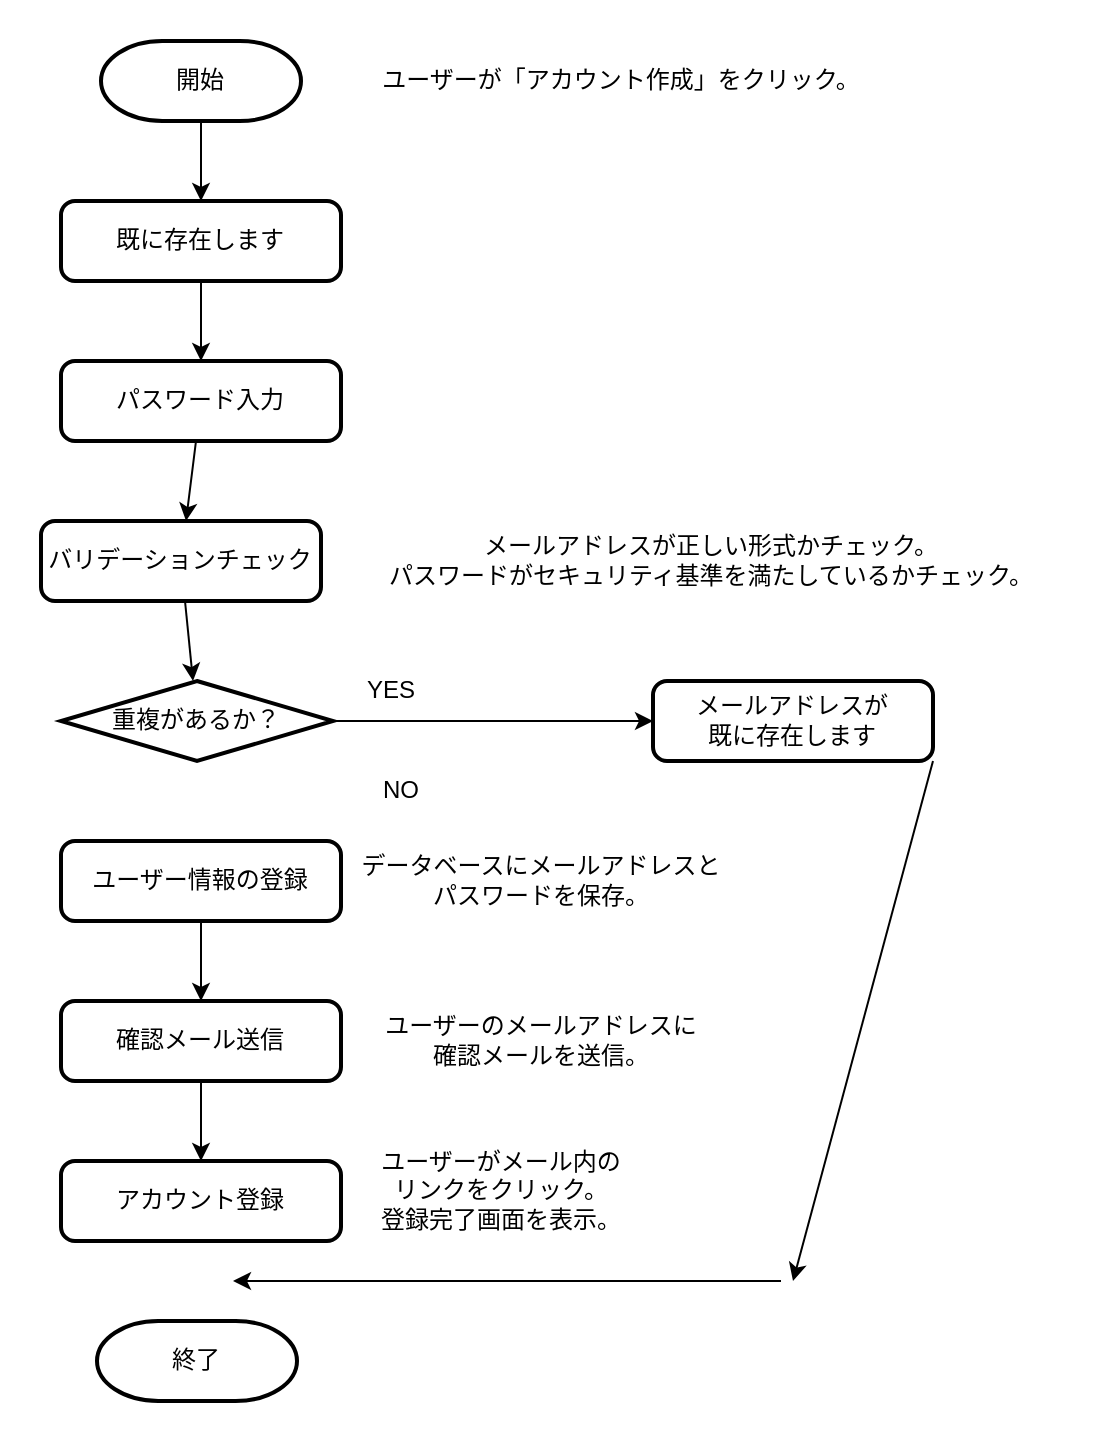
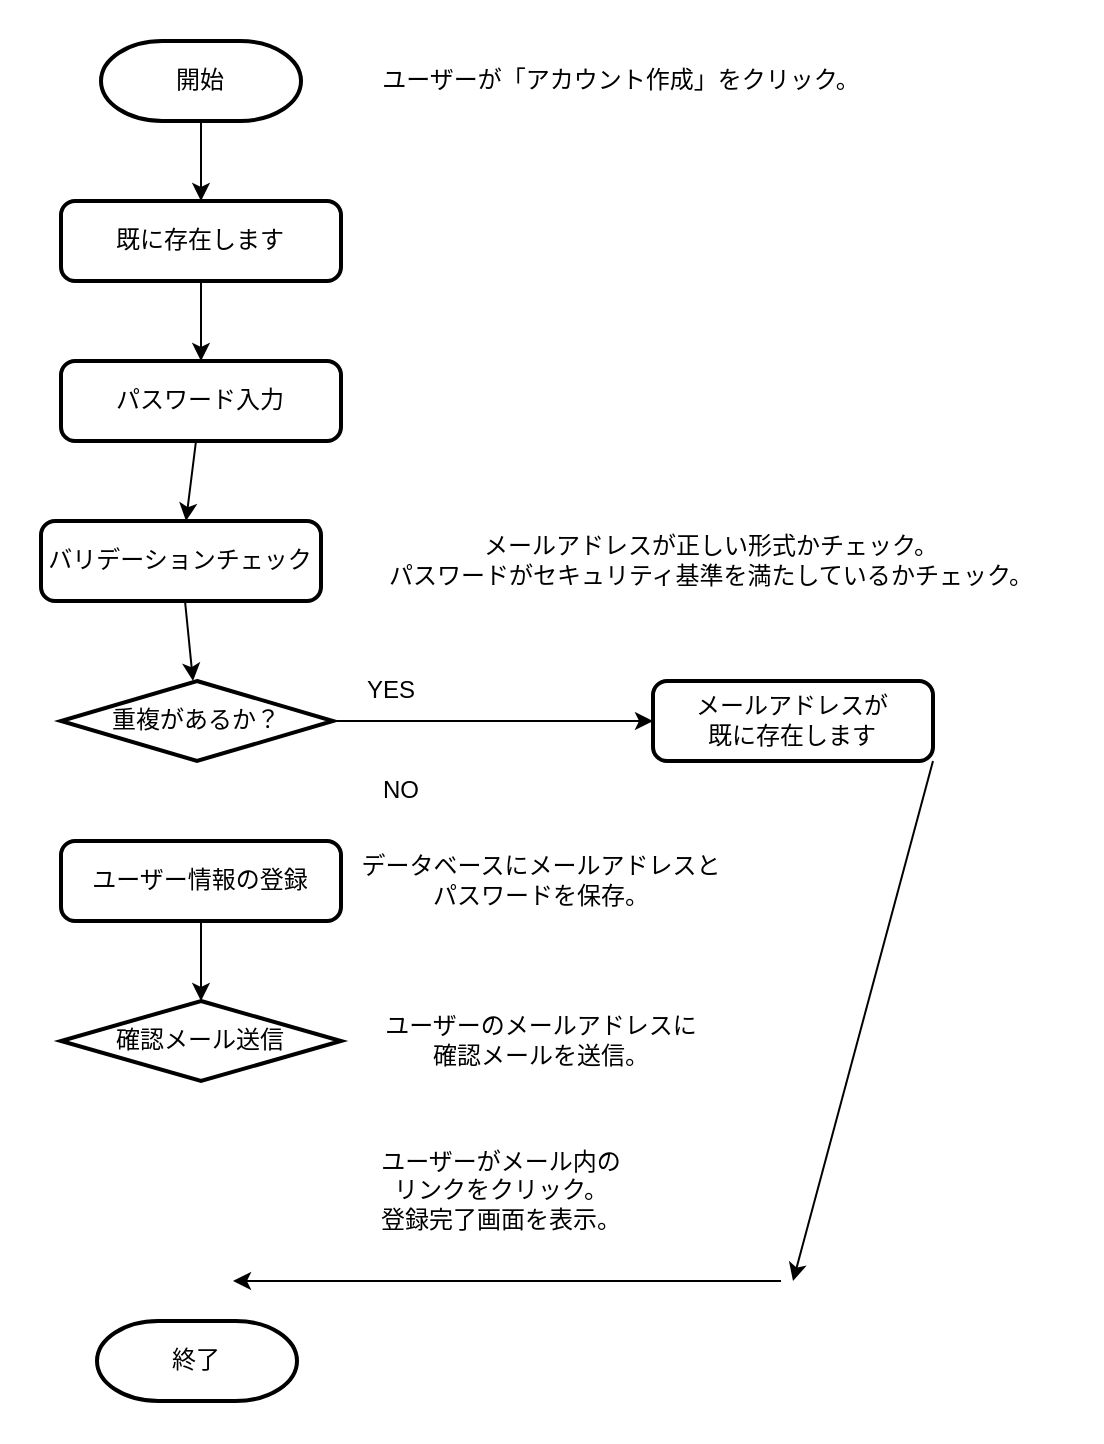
node "確認メール送信": shape rounded rectangle -> diamond
edge "確認メール送信" -> "アカウント登録": removed
node "アカウント登録": removed
